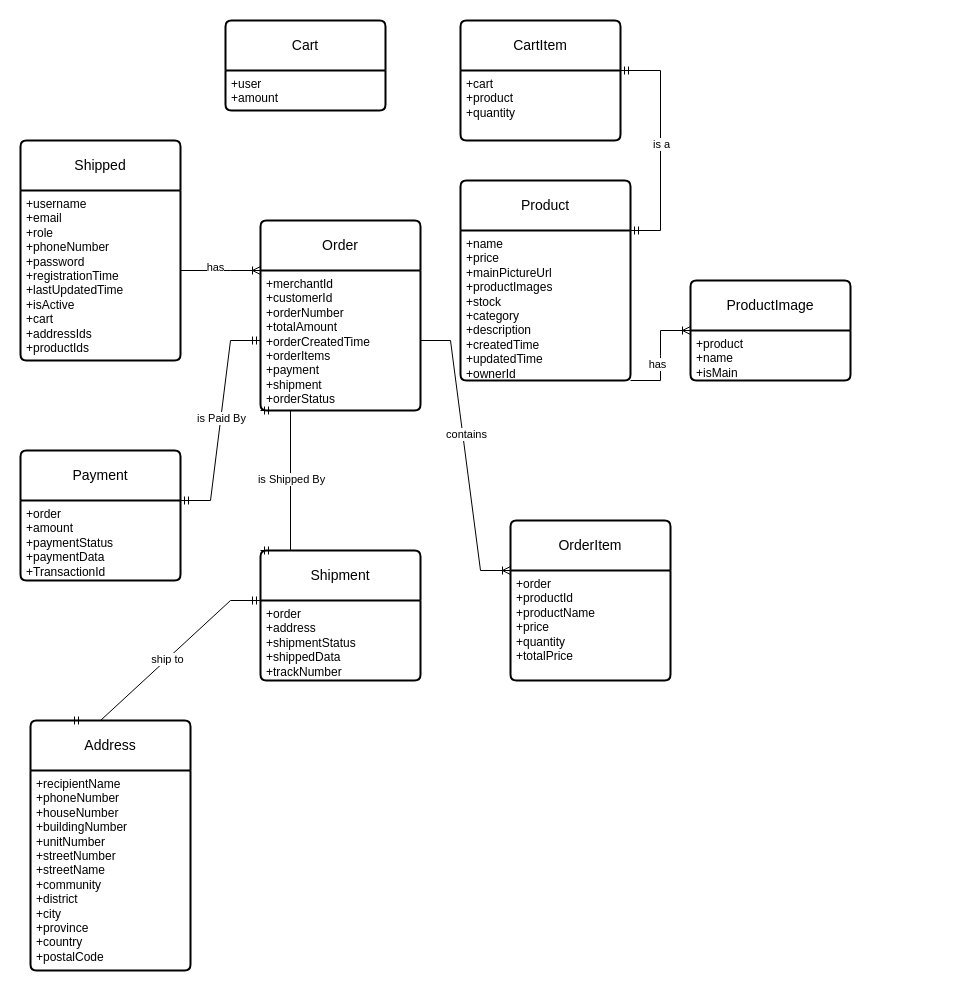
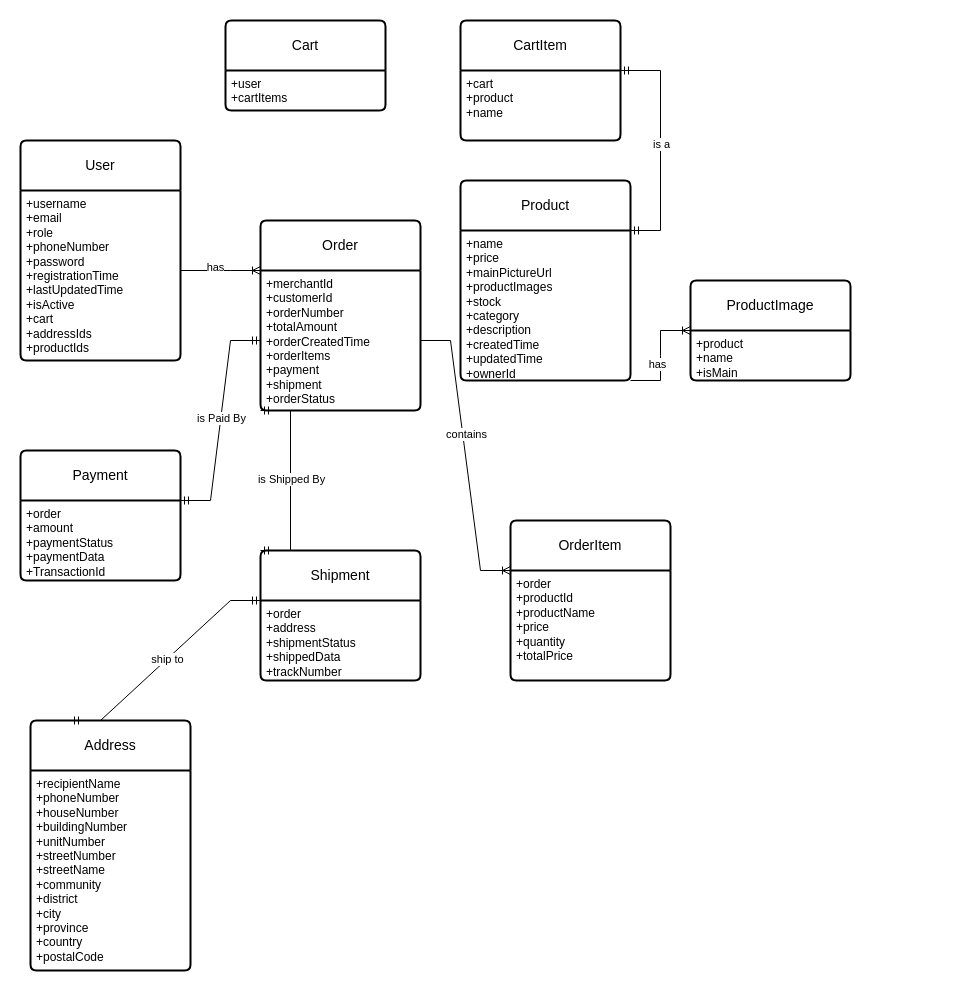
node "+user +amount": label "+user +amount" -> "+user +cartItems"
node "+cart +product +quantity": label "+cart +product +quantity" -> "+cart +product +name"
node "Shipped": label "Shipped" -> "User"
